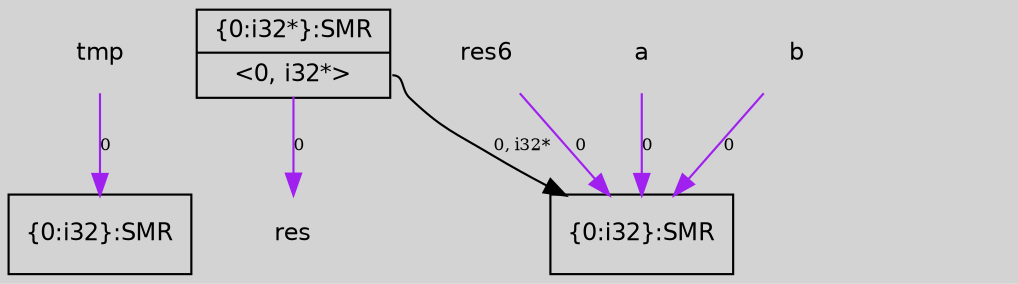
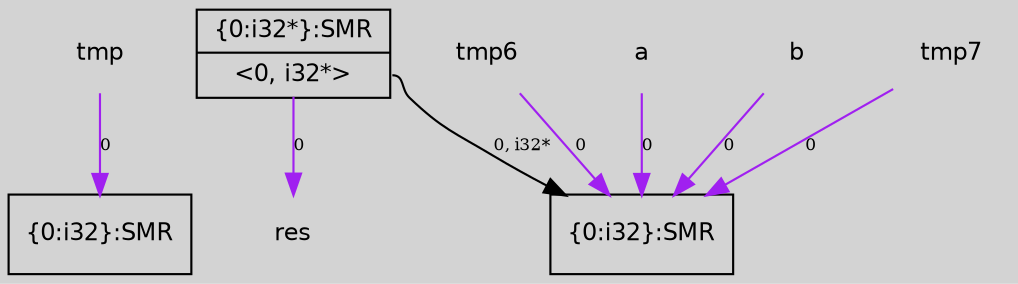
node "res6": label "res6" -> "tmp6"
node "tmp7": added
